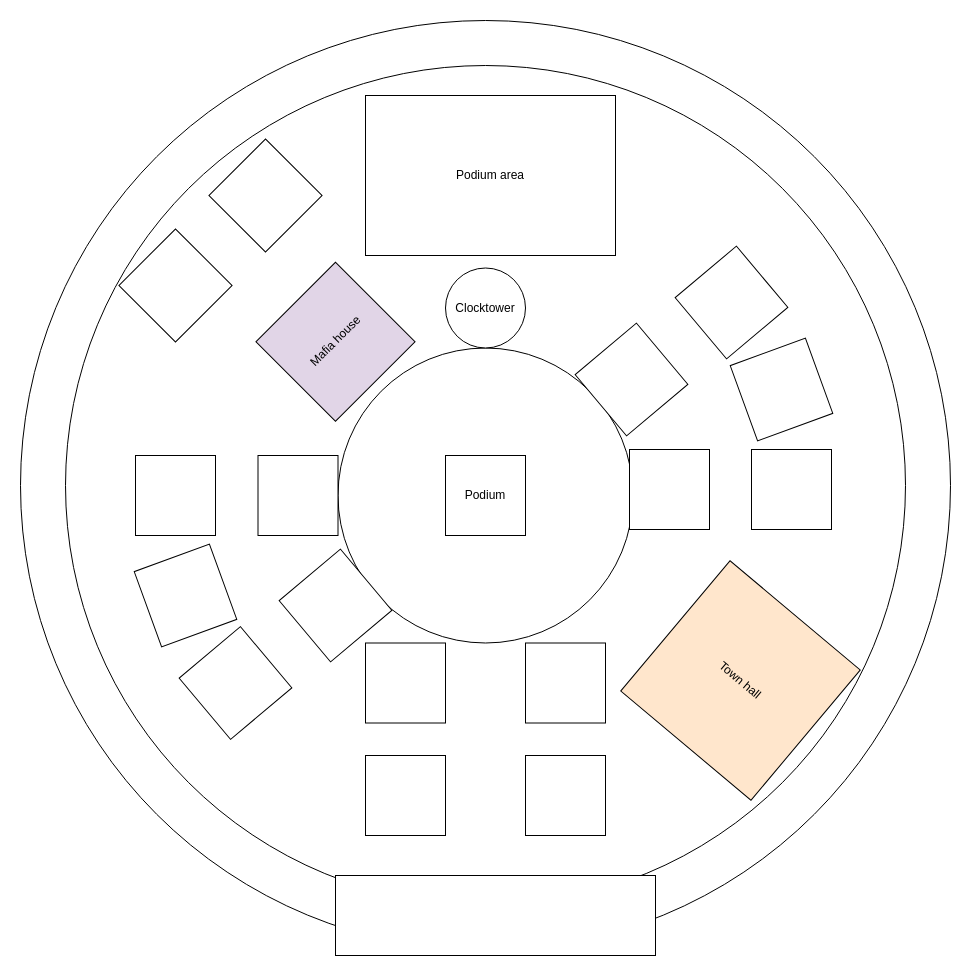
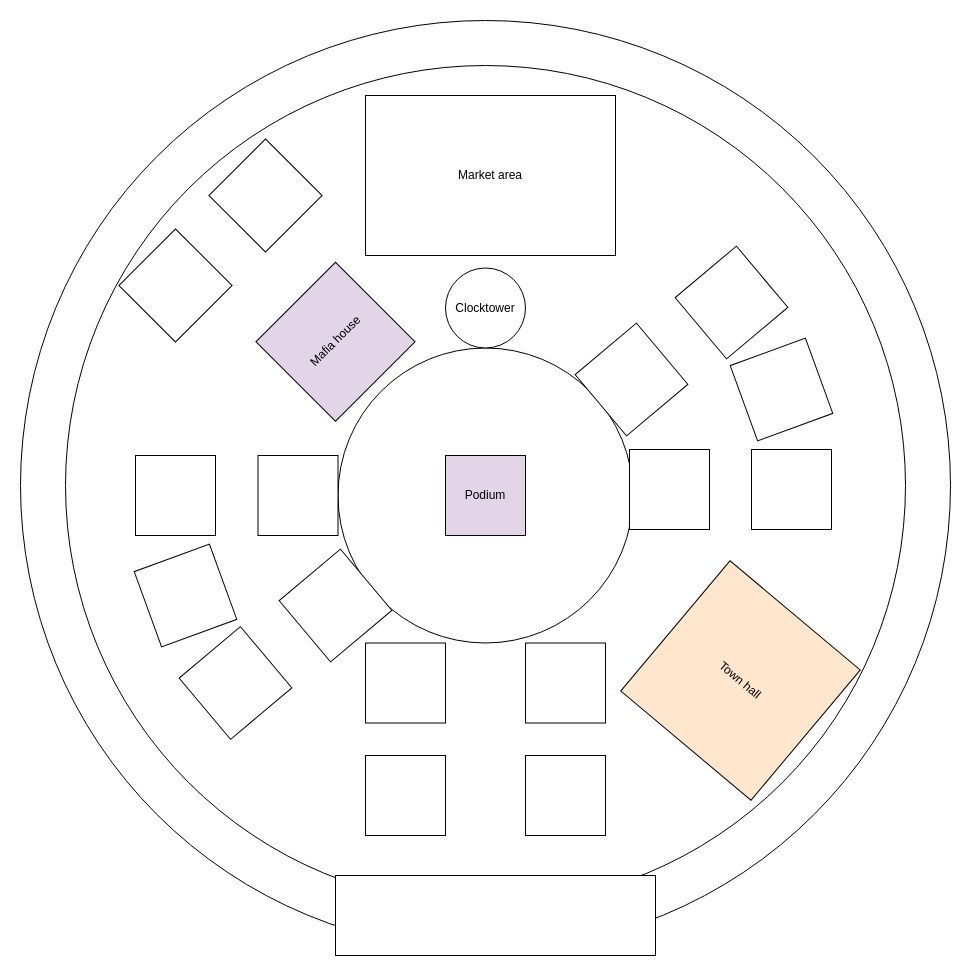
node "Podium area": label "Podium area" -> "Market area"
node "Podium": fillcolor #ffffff -> #e1d5e7
